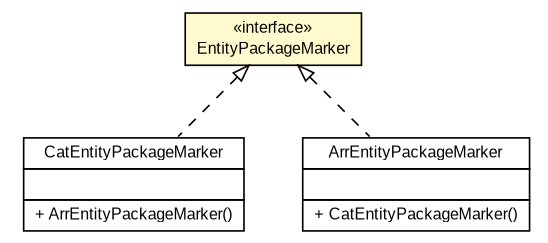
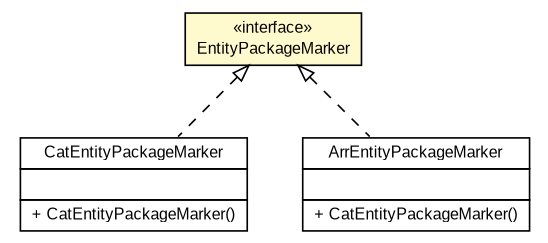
node "CatEntityPackageMarker": text "+ ArrEntityPackageMarker()" -> "+ CatEntityPackageMarker()"
